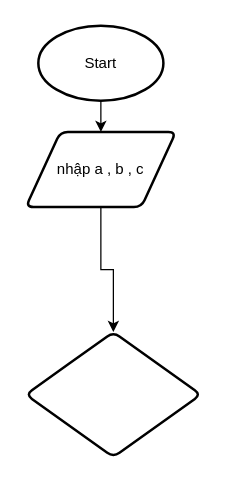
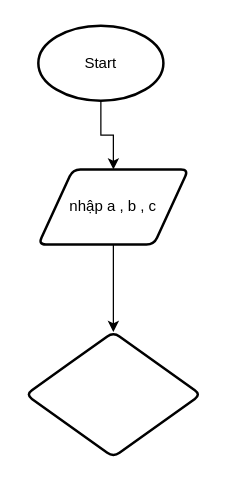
node "nhập a , b , c": moved (101, 169) -> (113, 207)
